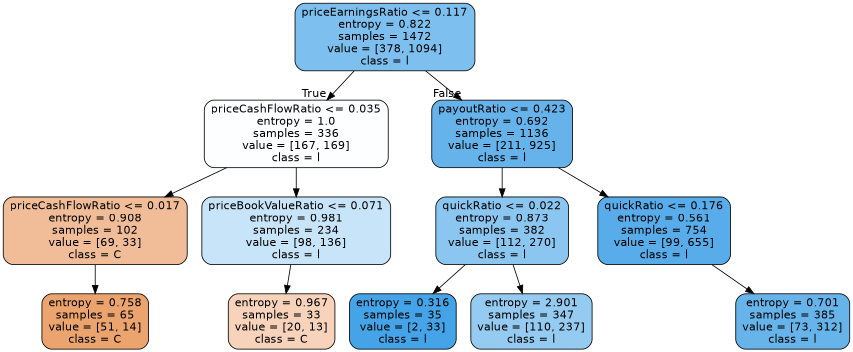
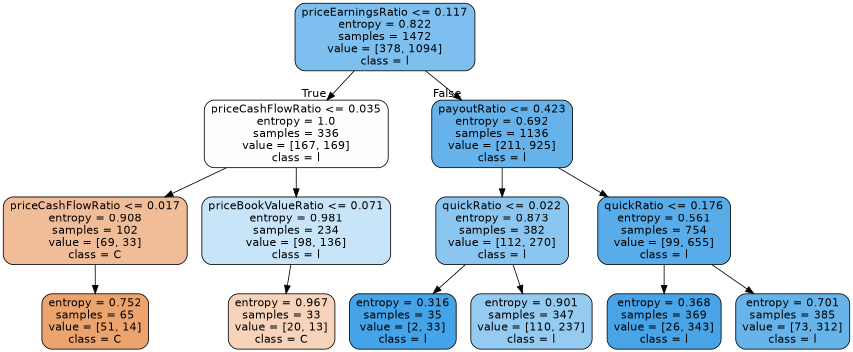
node "entropy = 0.758 samples = 65 value = [51, 14] class = C": label "entropy = 0.758 samples = 65 value = [51, 14] class = C" -> "entropy = 0.752 samples = 65 value = [51, 14] class = C"
node "entropy = 2.901 samples = 347 value = [110, 237] class = l": label "entropy = 2.901 samples = 347 value = [110, 237] class = l" -> "entropy = 0.901 samples = 347 value = [110, 237] class = l"
node "entropy = 0.368 samples = 369 value = [26, 343] class = l": added
